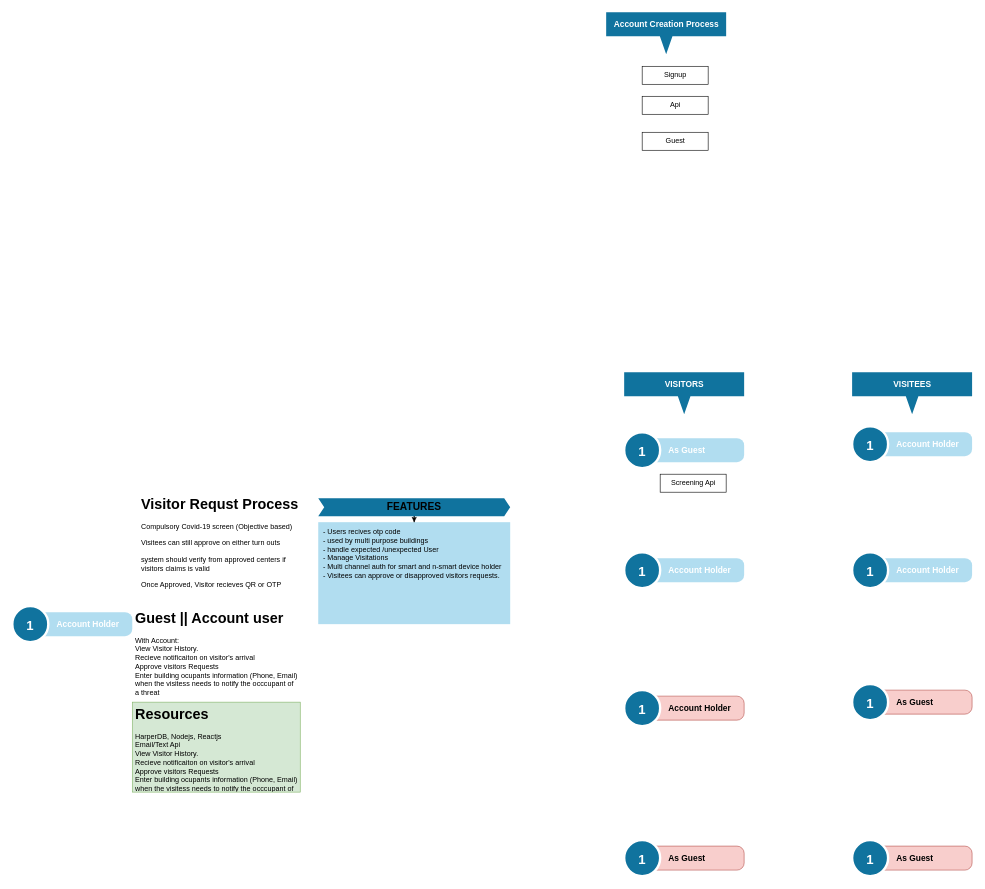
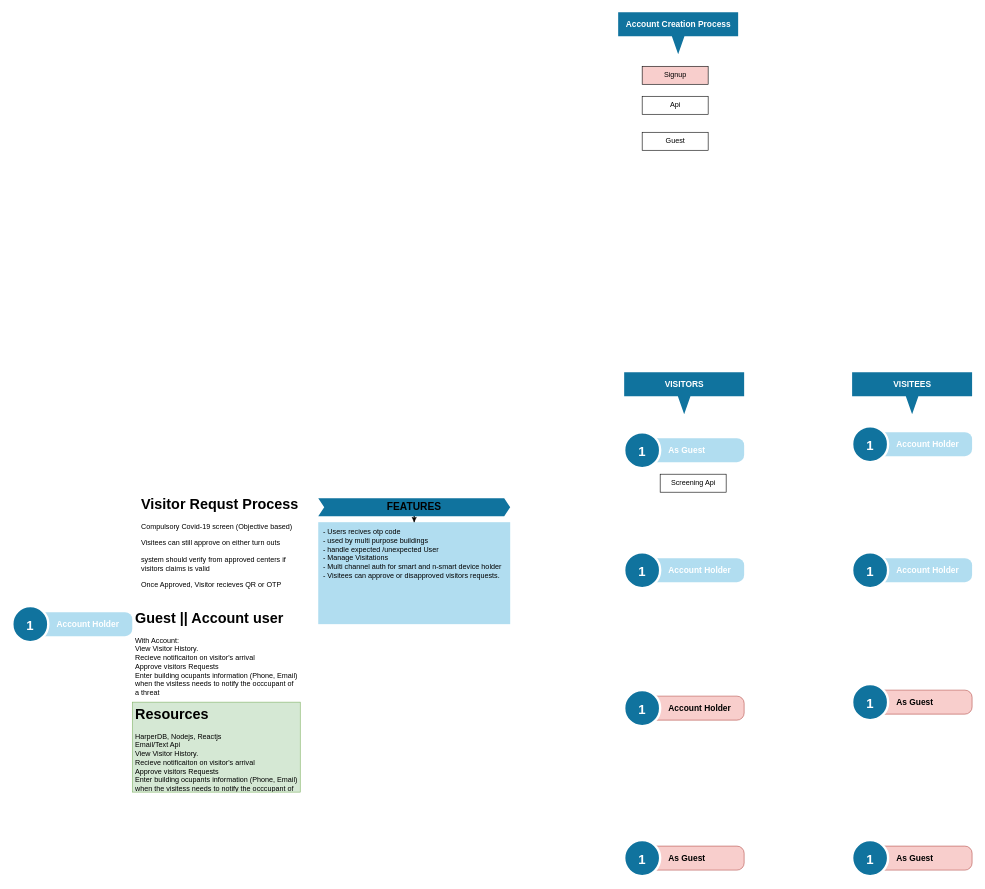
node "Account Creation Process": moved (666, 33) -> (678, 33)
node "Signup": fillcolor #ffffff -> #f8cecc
